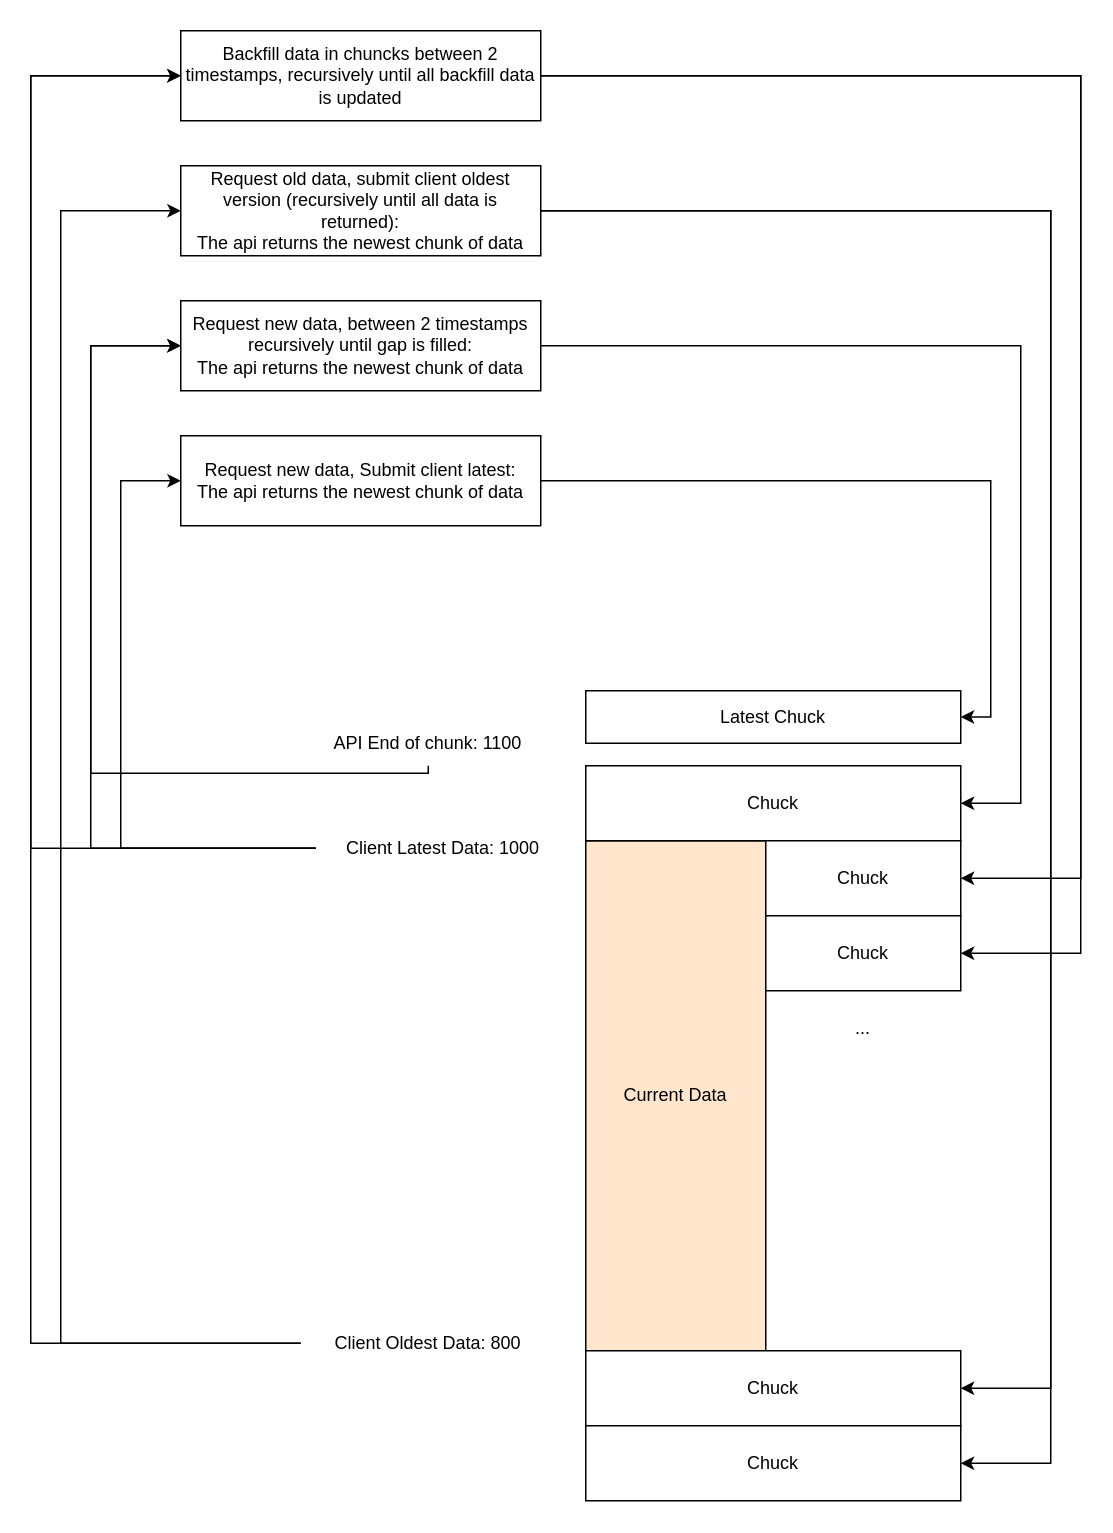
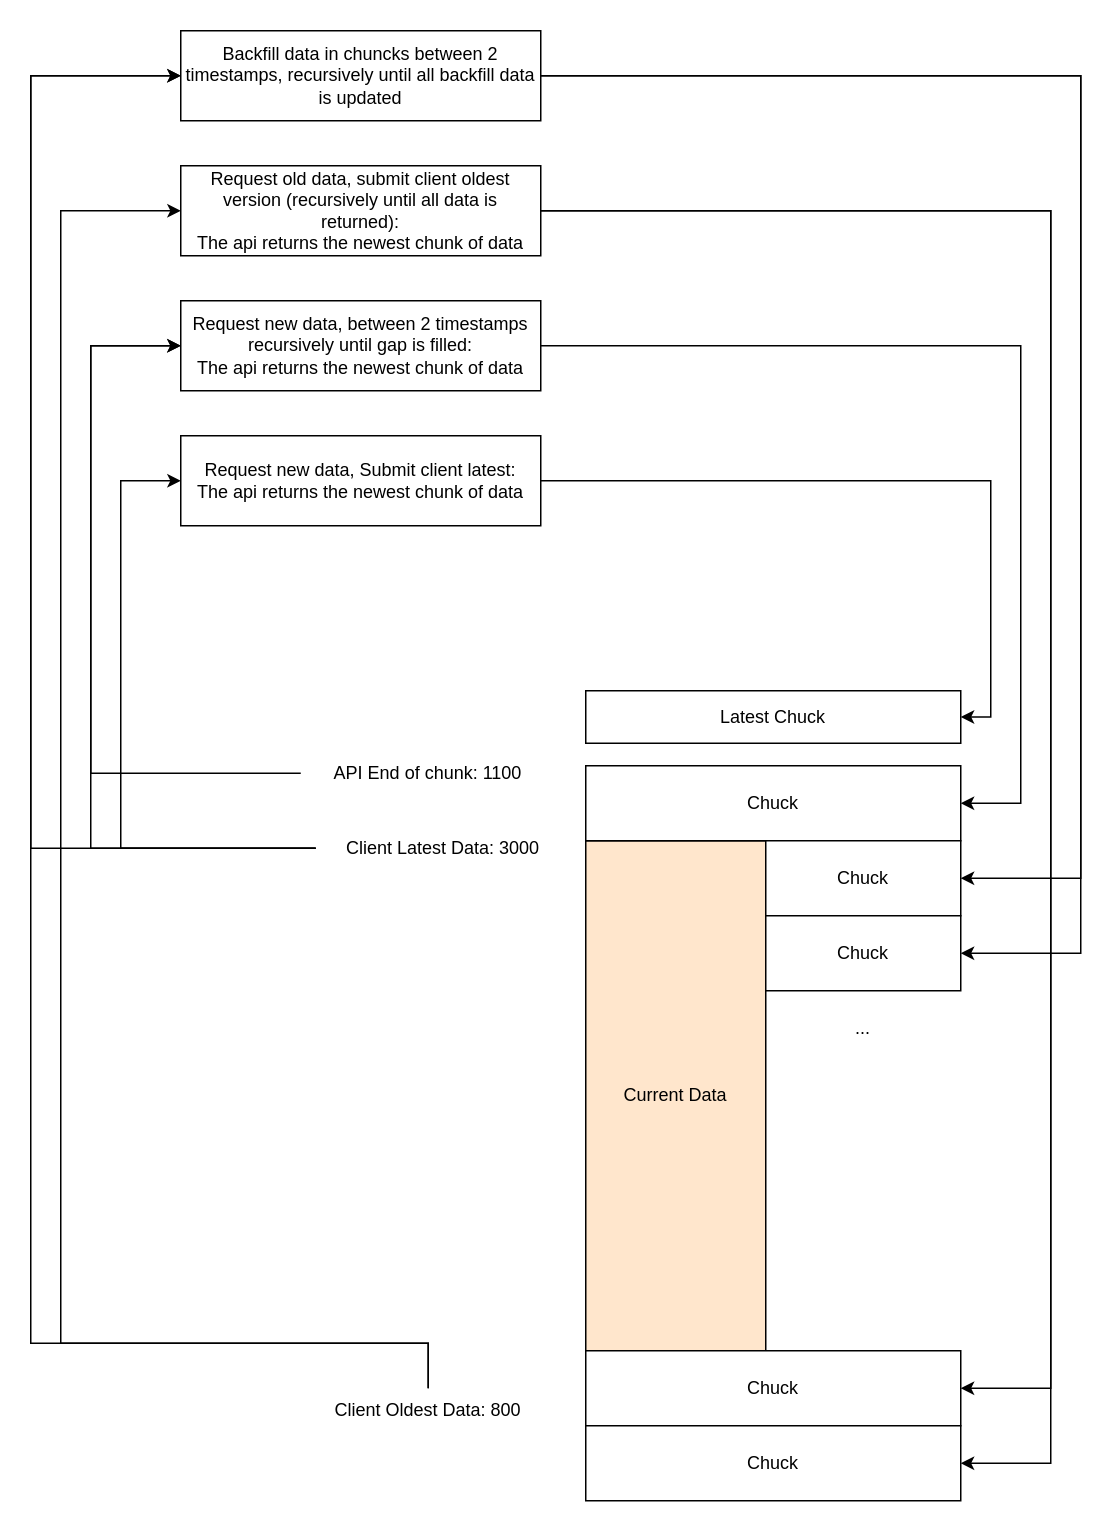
node "API End of chunk: 1100": moved (428, 743) -> (428, 773)
node "Client Latest Data: 1000": label "Client Latest Data: 1000" -> "Client Latest Data: 3000"
node "Client Oldest Data: 800": moved (428, 1343) -> (428, 1411)
